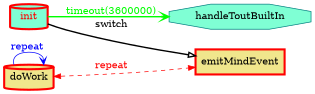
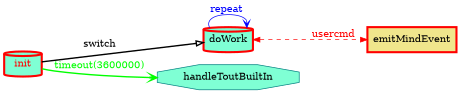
edge "init" -> "emitMindEvent": now "init" -> "doWork"
edge "emitMindEvent" -- "doWork": label "repeat" -> "usercmd"
node "doWork": fillcolor khaki -> aquamarine
